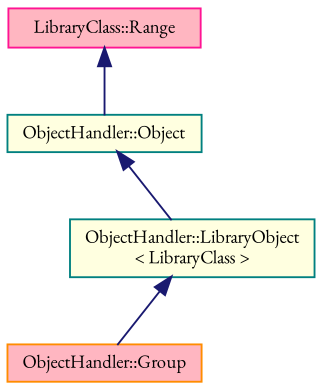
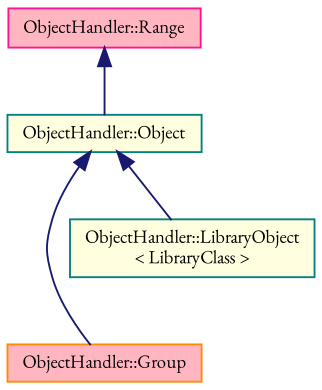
node "LibraryClass::Range": label "LibraryClass::Range" -> "ObjectHandler::Range"
edge "ObjectHandler::Group" -> "ObjectHandler::LibraryObject < LibraryClass >": now "ObjectHandler::Group" -> "ObjectHandler::Object"
